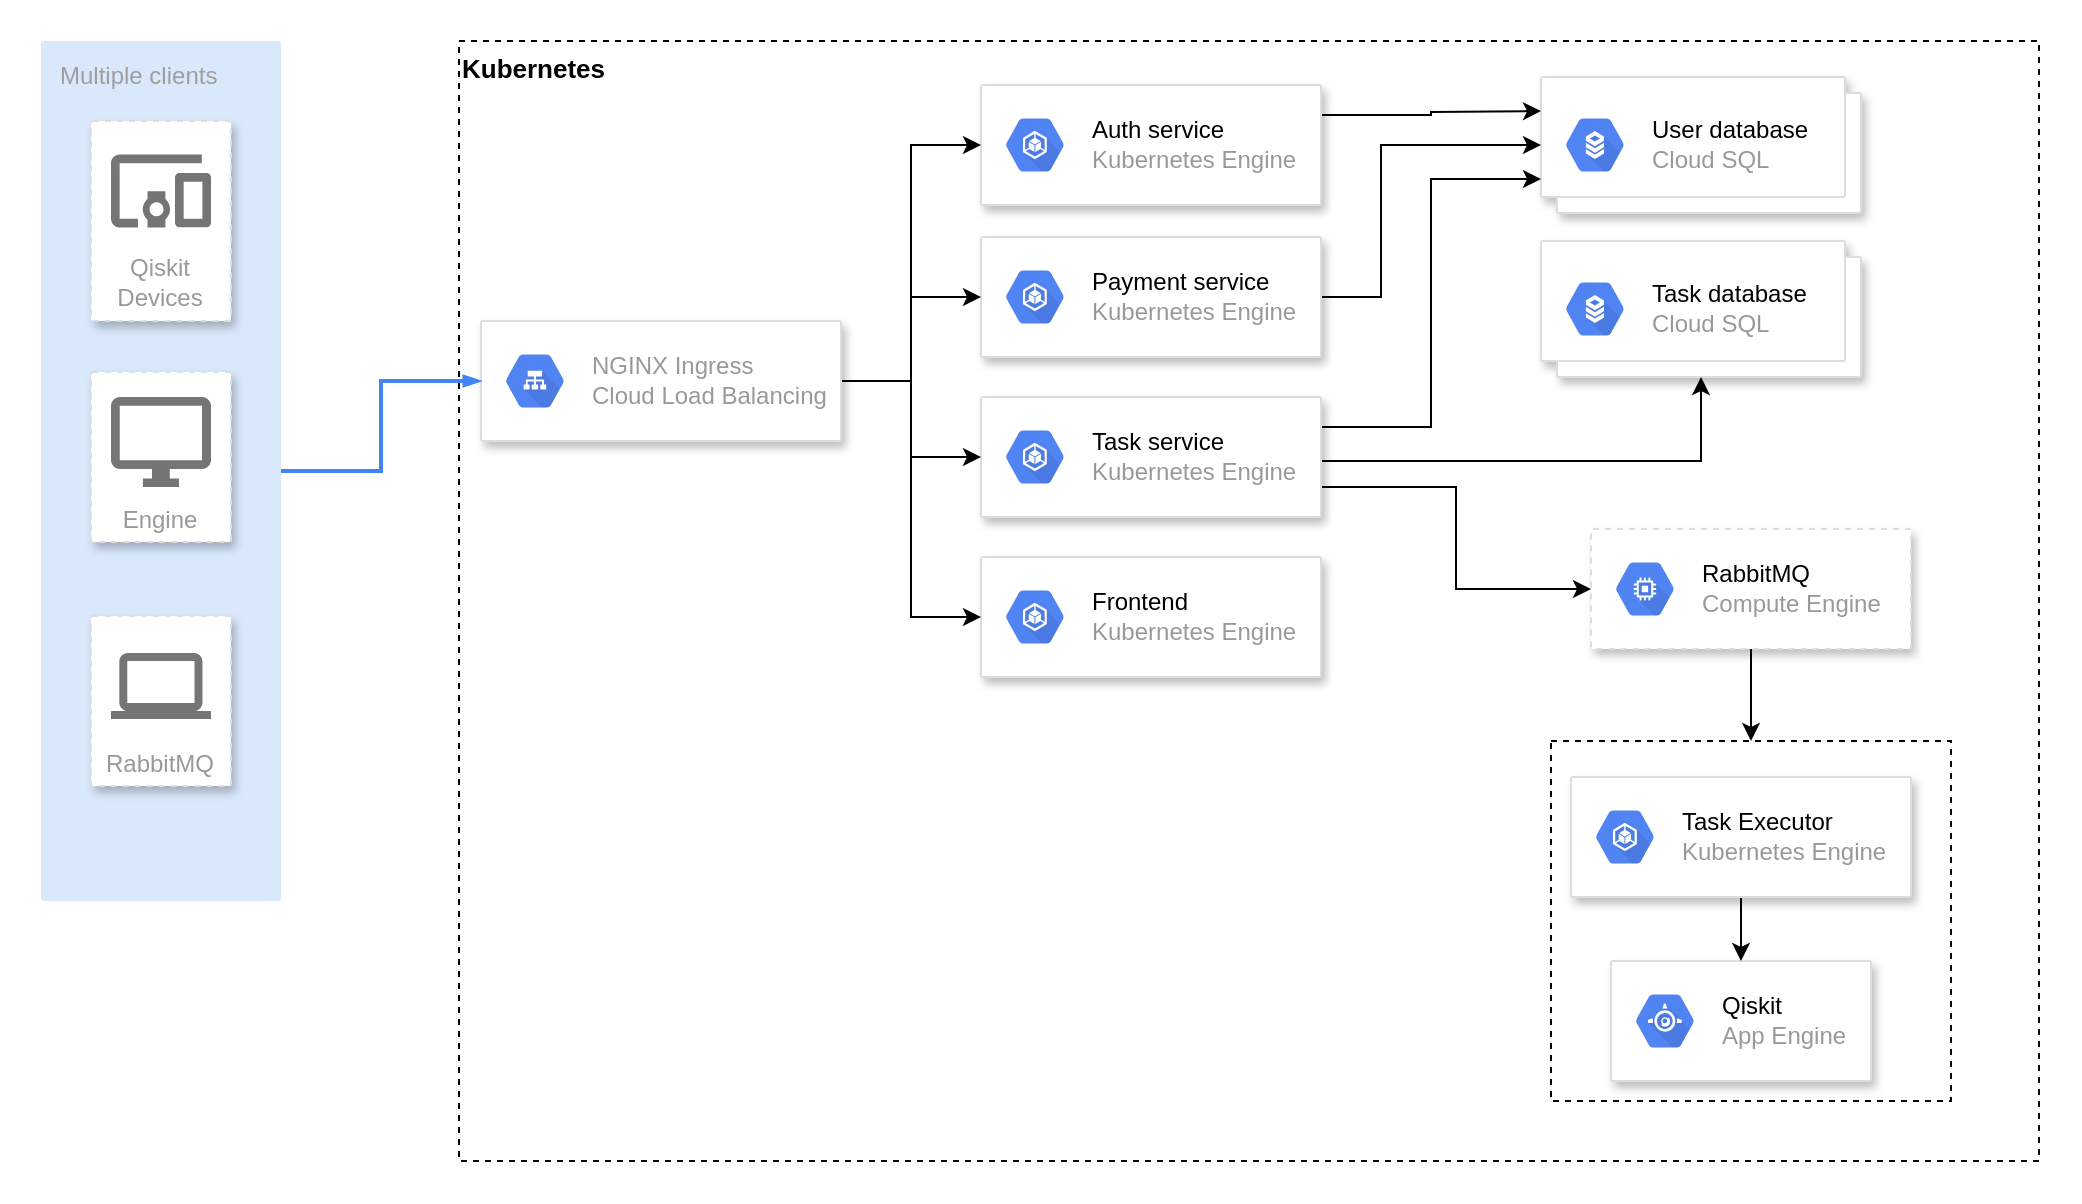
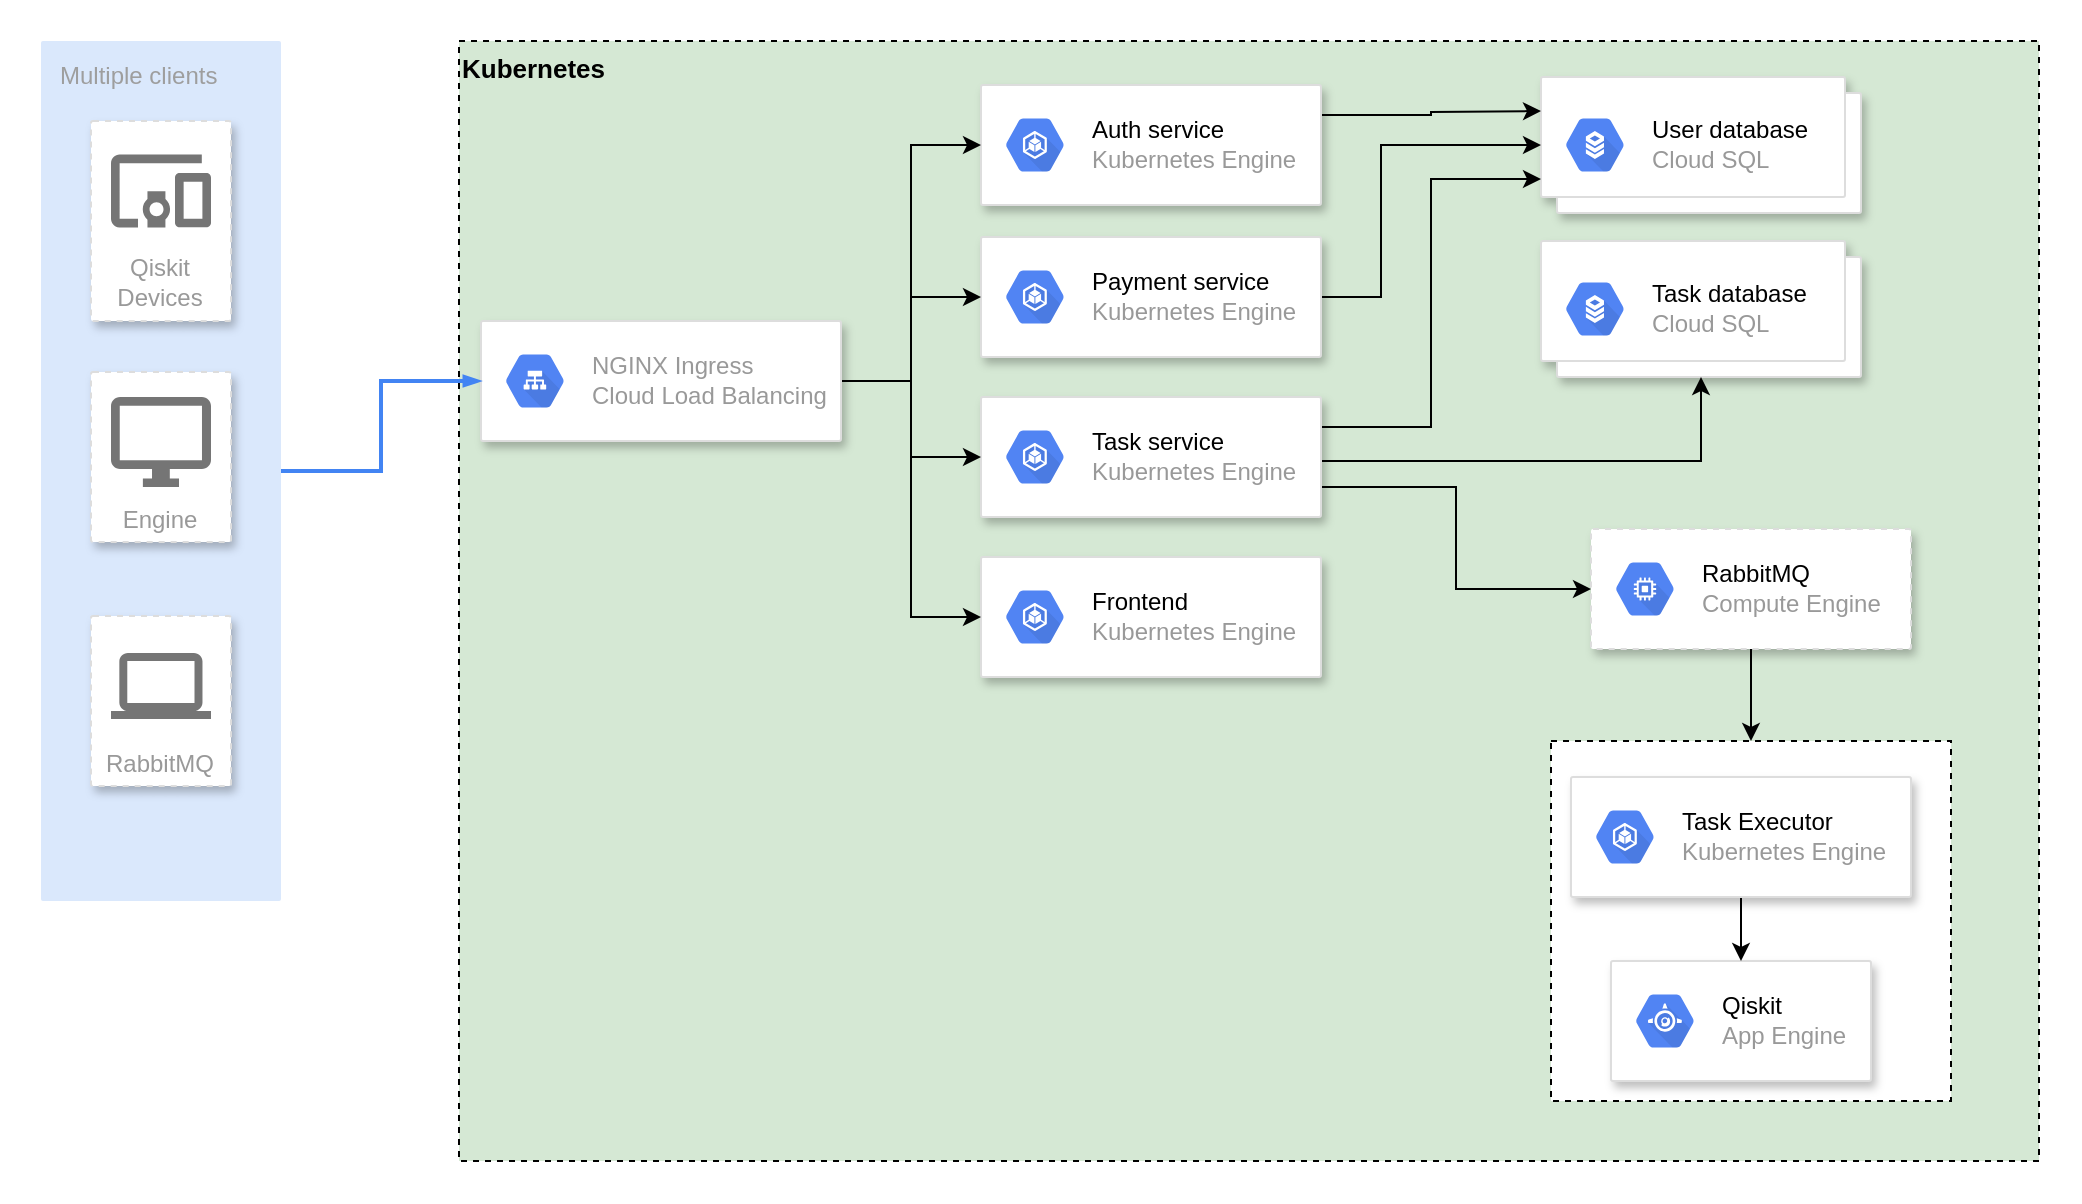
node "Kubernetes": fillcolor #ffffff -> #d5e8d4
